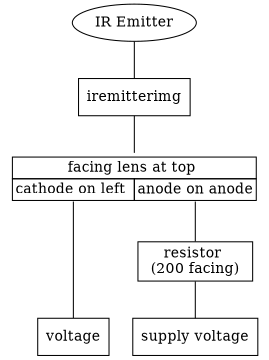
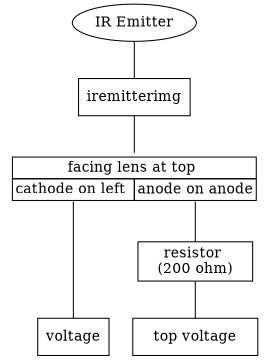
node "resistor": text "(200 facing)" -> "(200 ohm)"
node "supply voltage": label "supply voltage" -> "top voltage"
